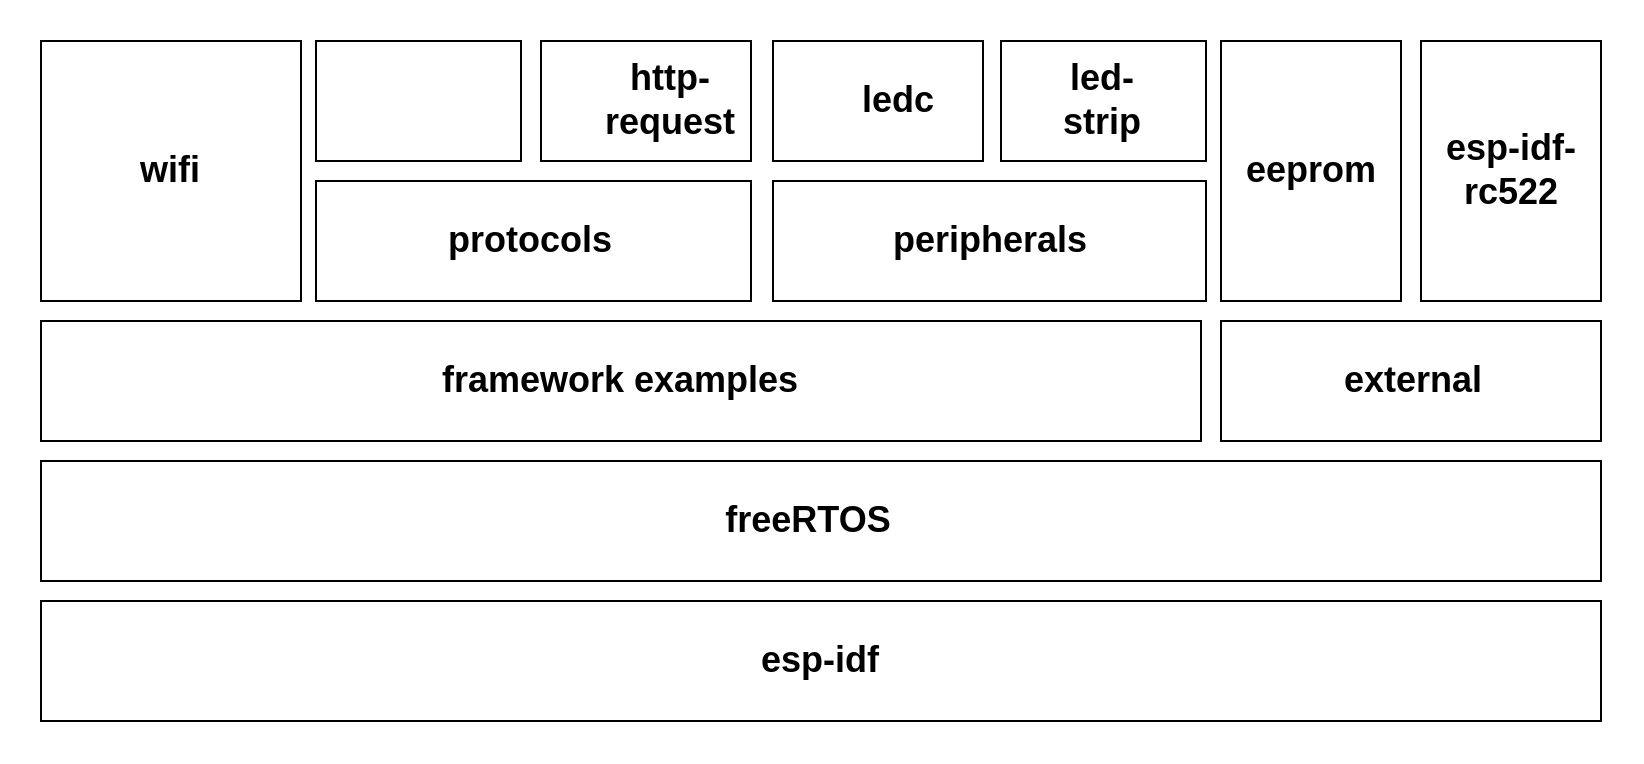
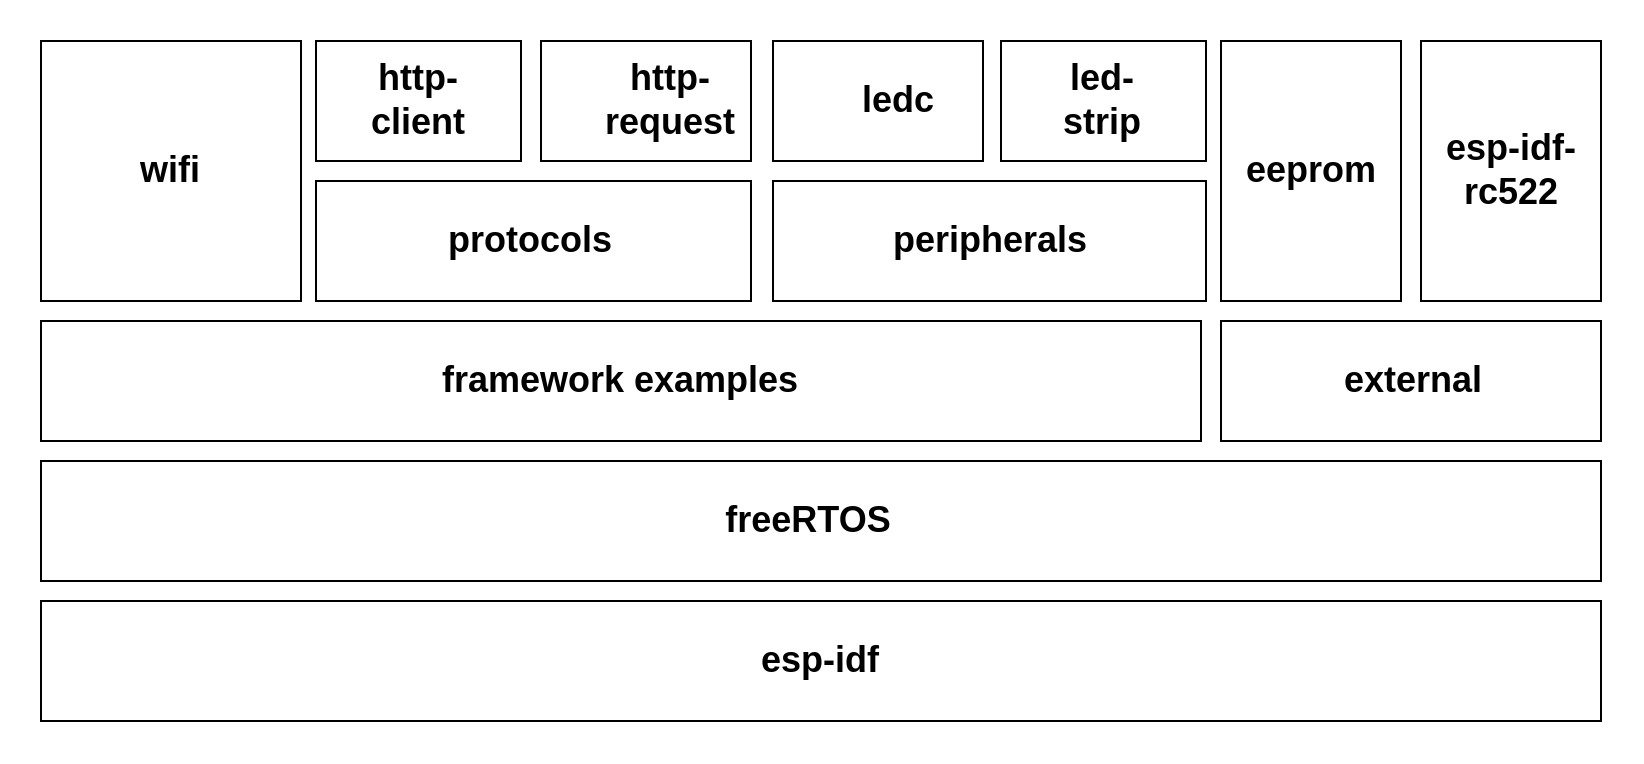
node "http-client": added
